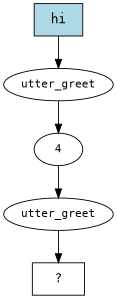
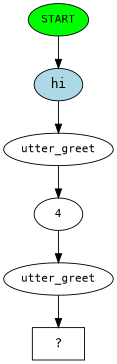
node "START": added
node "hi": shape box -> ellipse
